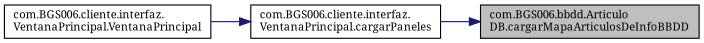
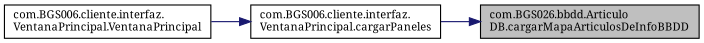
node "com.BGS006.bbdd.Articulo DB.cargarMapaArticulosDeInfoBBDD": label "com.BGS006.bbdd.Articulo DB.cargarMapaArticulosDeInfoBBDD" -> "com.BGS026.bbdd.Articulo DB.cargarMapaArticulosDeInfoBBDD"
